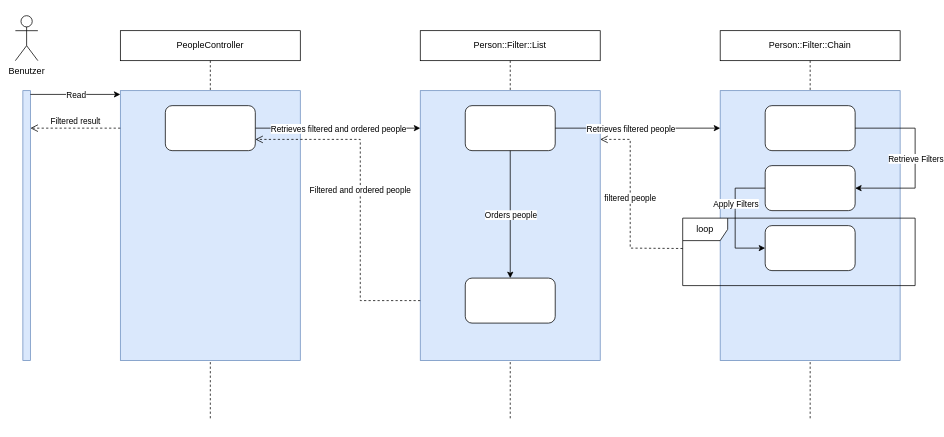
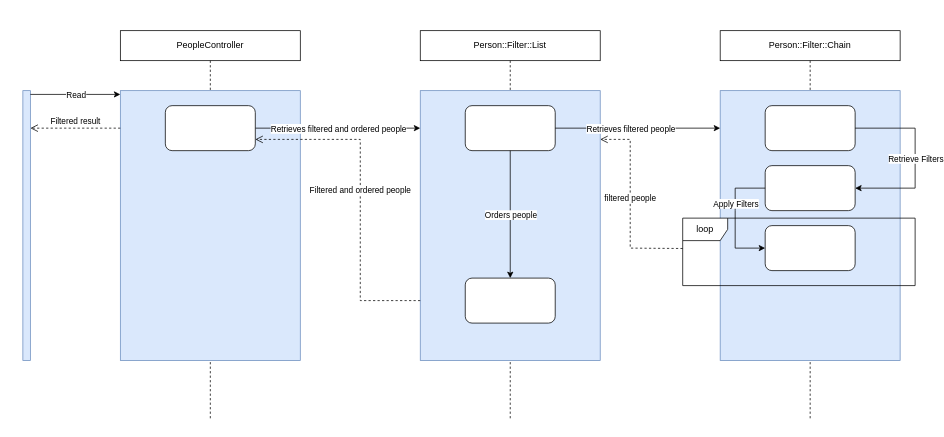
node "Benutzer": removed
